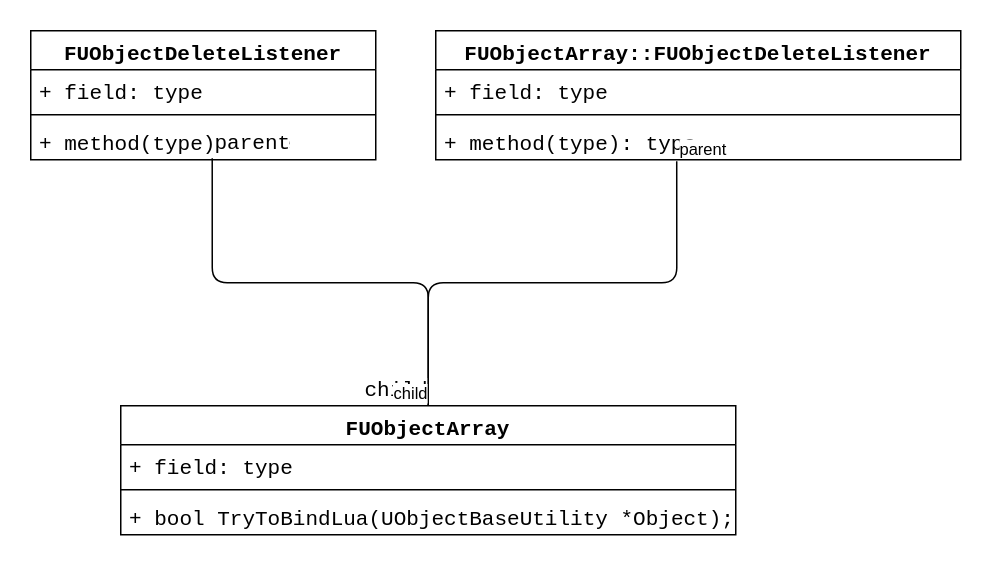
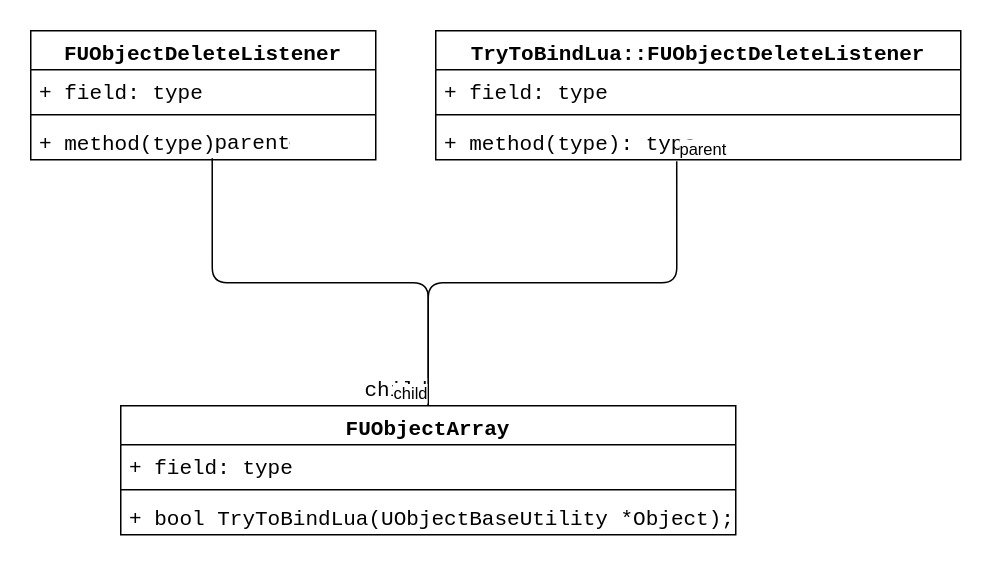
node "FUObjectArray::FUObjectDeleteListener": label "FUObjectArray::FUObjectDeleteListener" -> "TryToBindLua::FUObjectDeleteListener"
